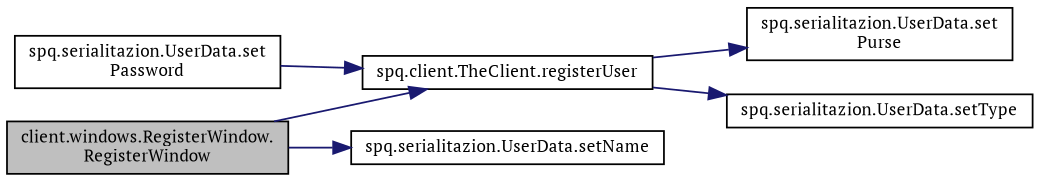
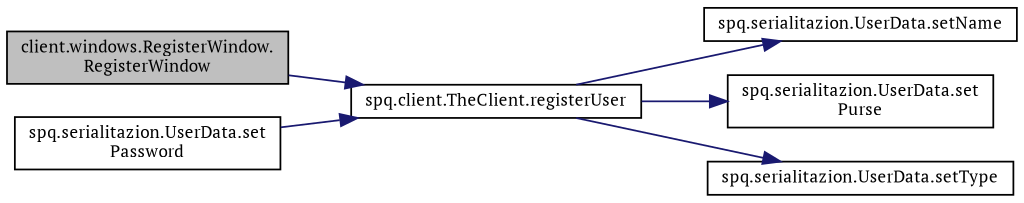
edge "client.windows.RegisterWindow. RegisterWindow" -> "spq.serialitazion.UserData.setName": now "spq.client.TheClient.registerUser" -> "spq.serialitazion.UserData.setName"
